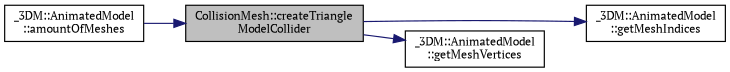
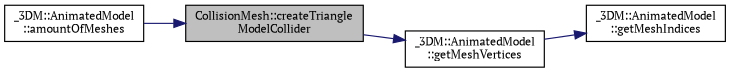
edge "CollisionMesh::createTriangle ModelCollider" -> "_3DM::AnimatedModel ::getMeshIndices": now "_3DM::AnimatedModel ::getMeshVertices" -> "_3DM::AnimatedModel ::getMeshIndices"
